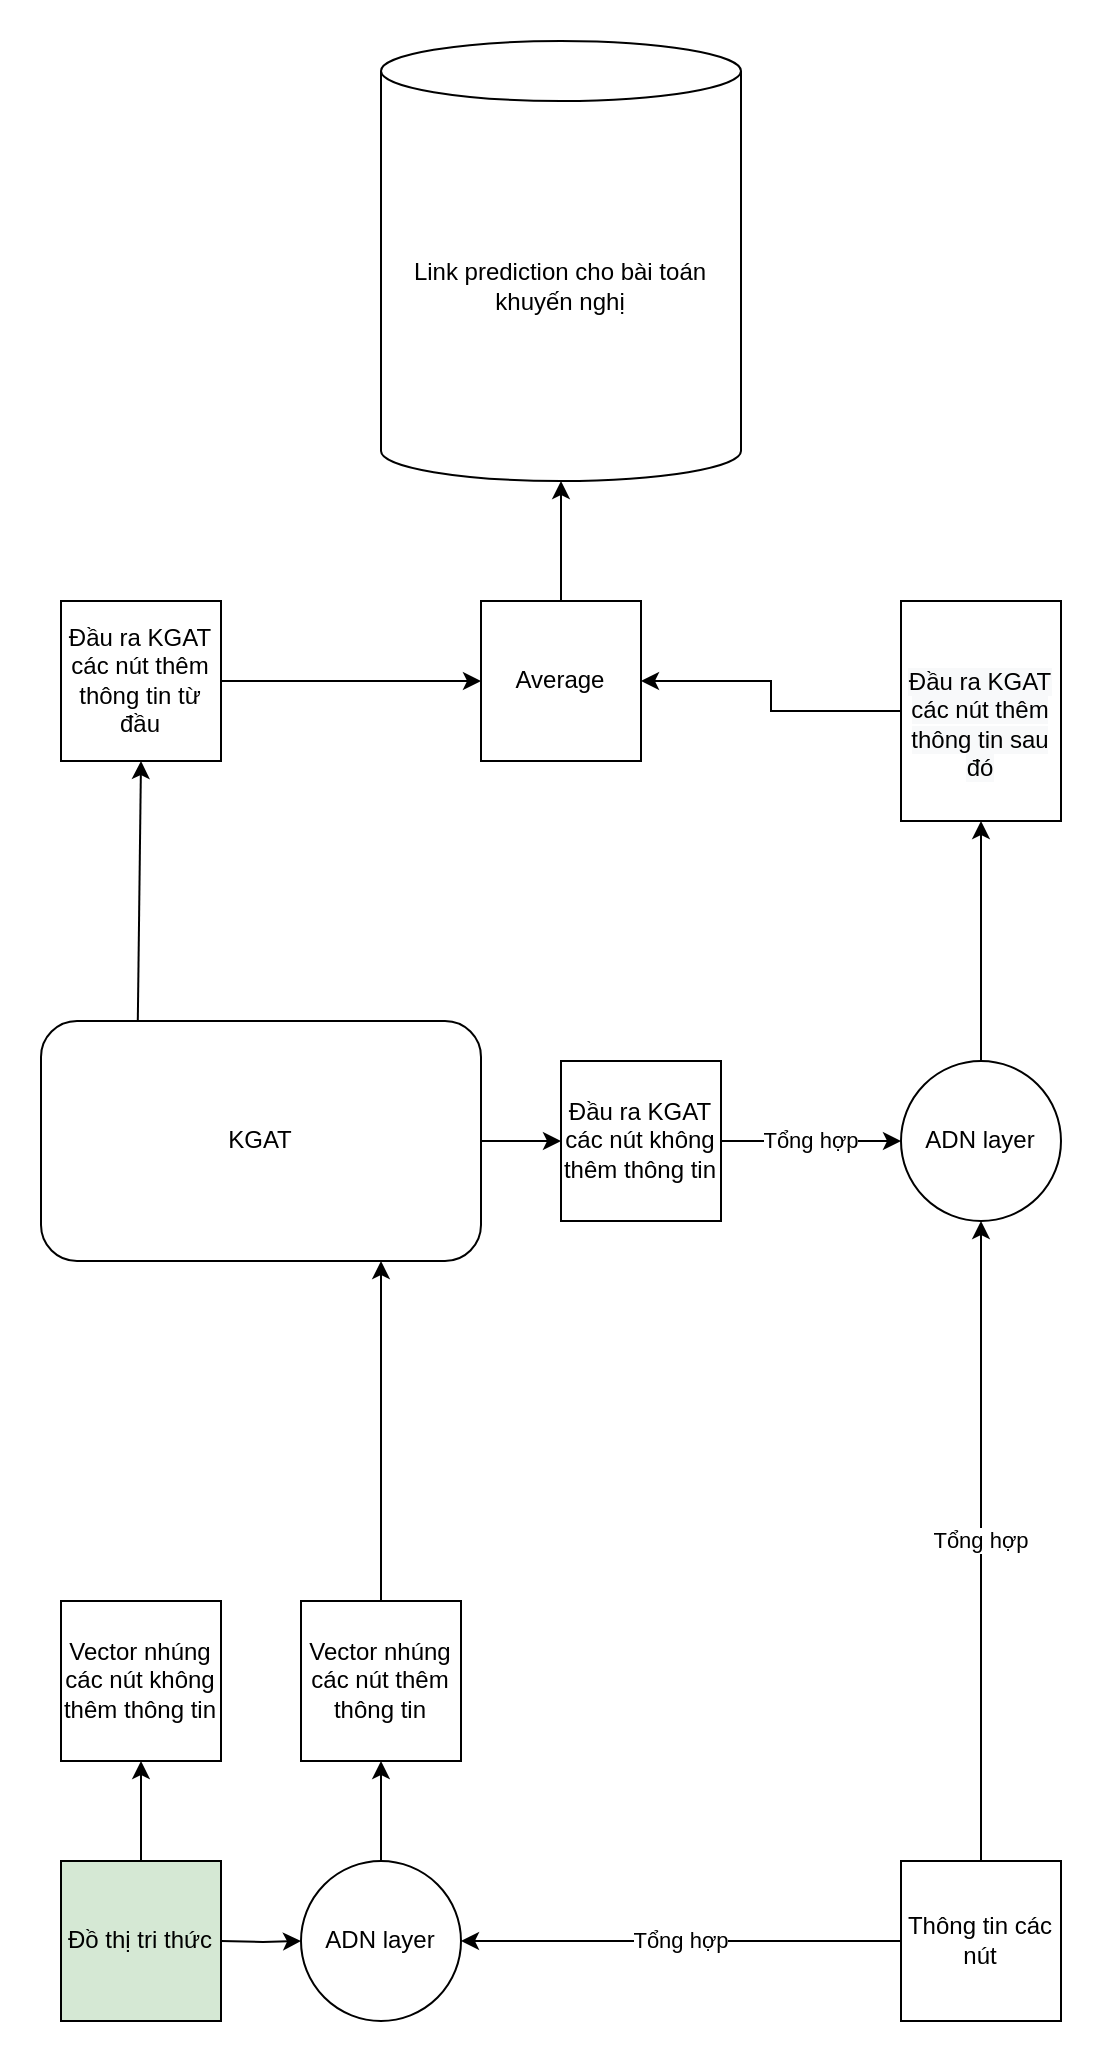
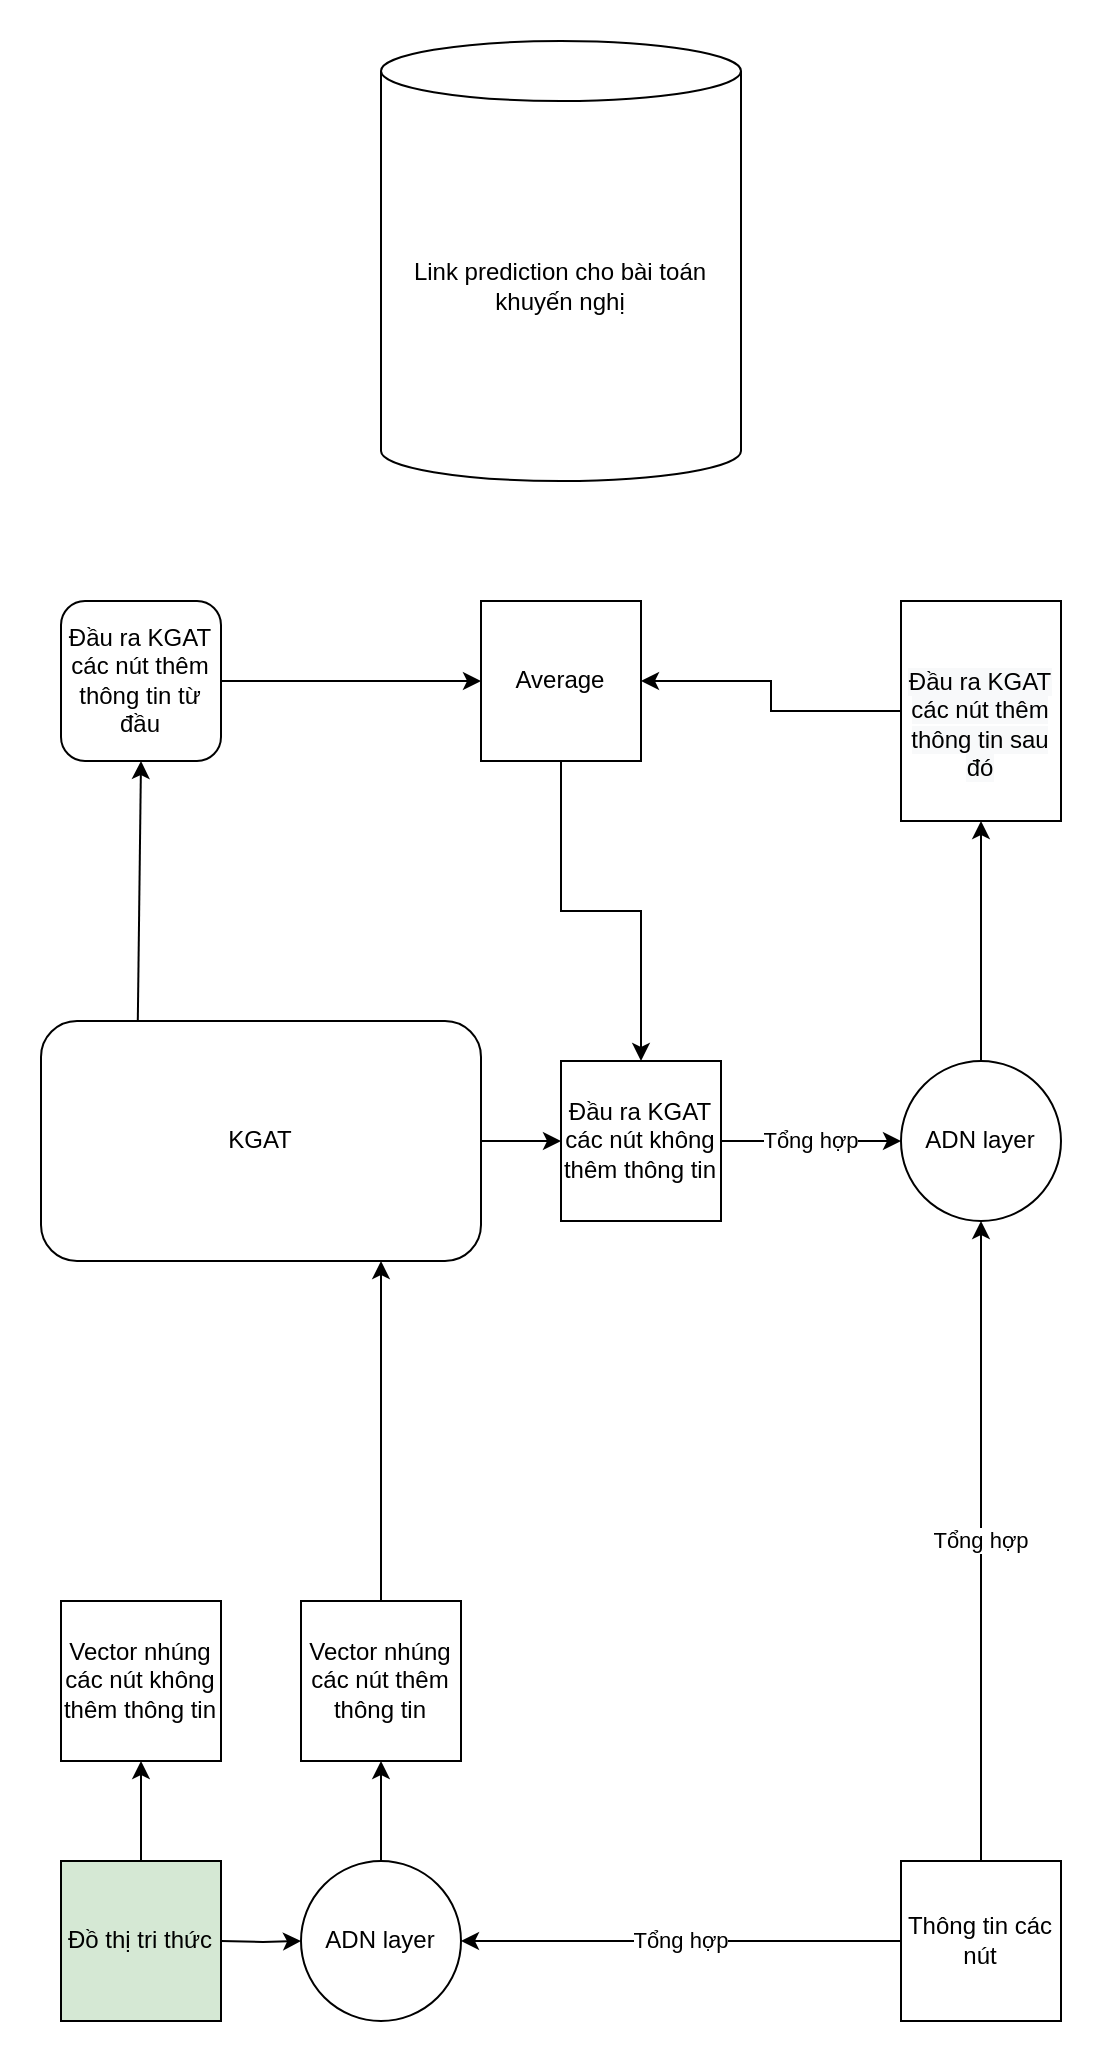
edge "Average" -> "Link prediction cho bài toán khuyến nghị": now "Average" -> "Đầu ra KGAT các nút không thêm thông tin"
node "Đầu ra KGAT các nút thêm thông tin từ đầu": shape rectangle -> rounded rectangle
